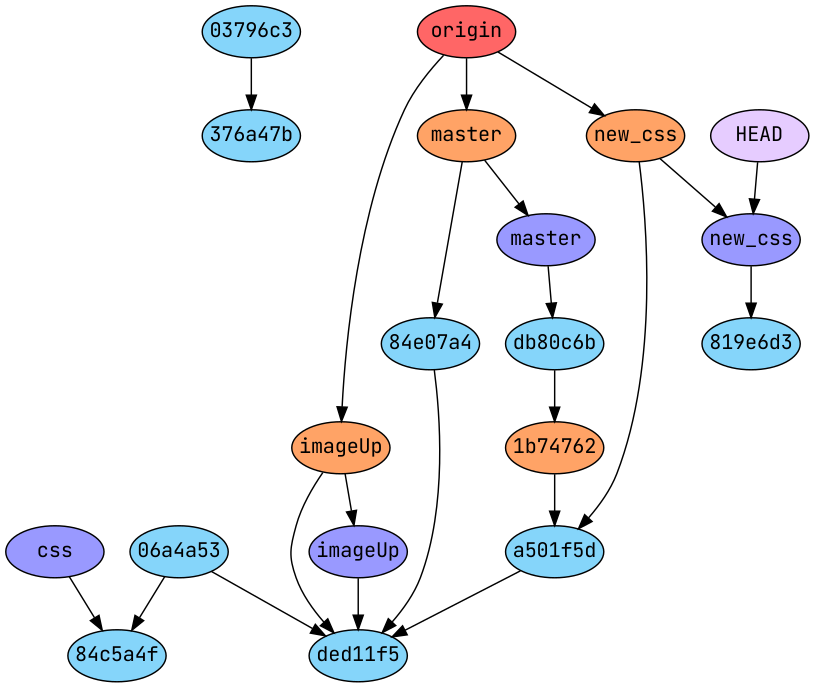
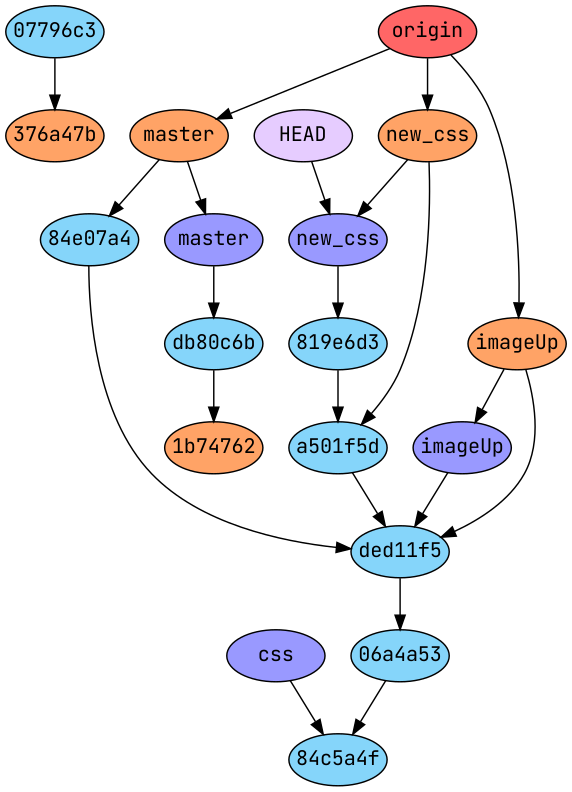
node "03796c3": label "03796c3" -> "07796c3"
node "376a47b": fillcolor #85d5fa -> #ffa366
edge "1b74762" -> "a501f5d": now "819e6d3" -> "a501f5d"
edge "06a4a53" -> "ded11f5": reversed
